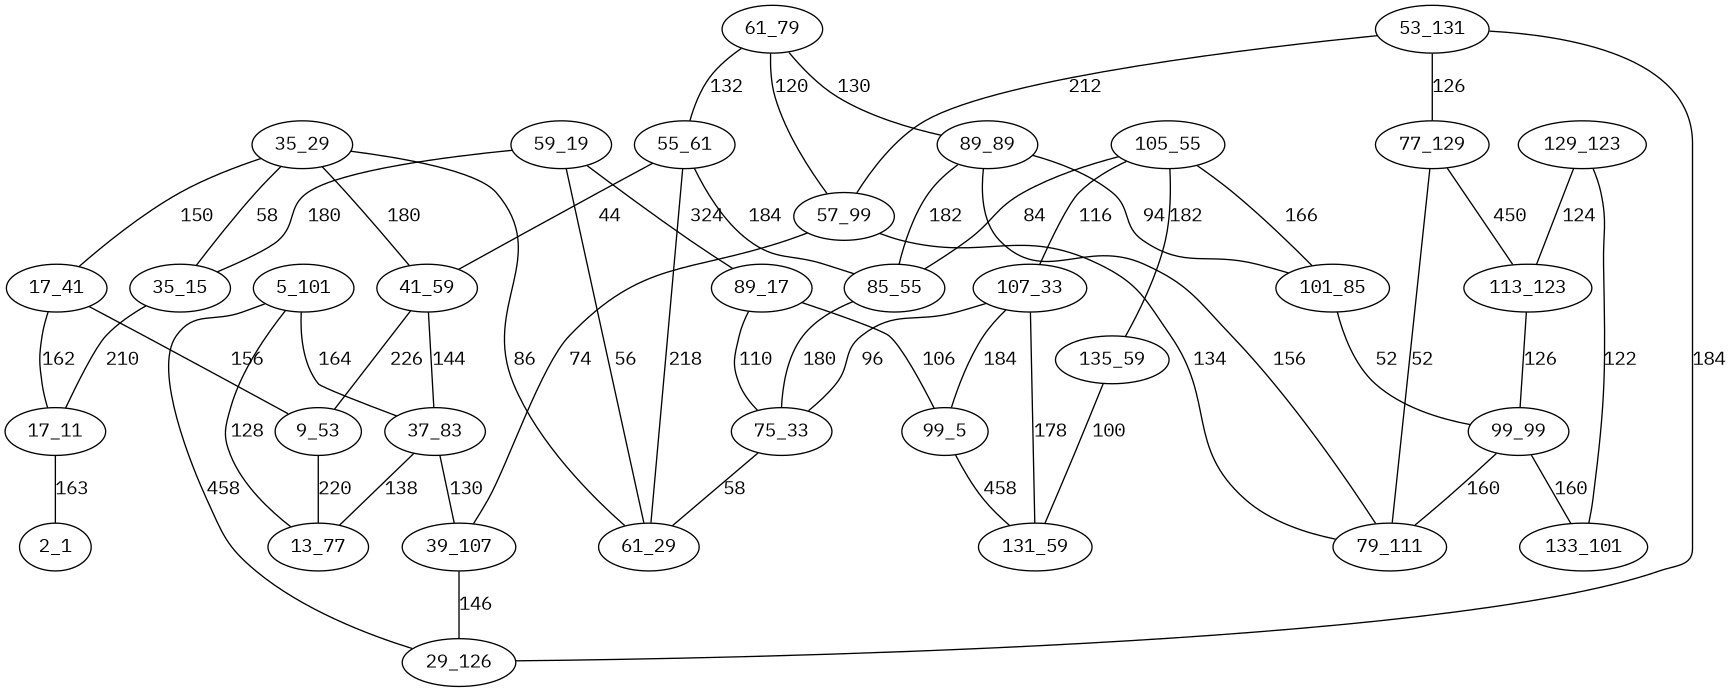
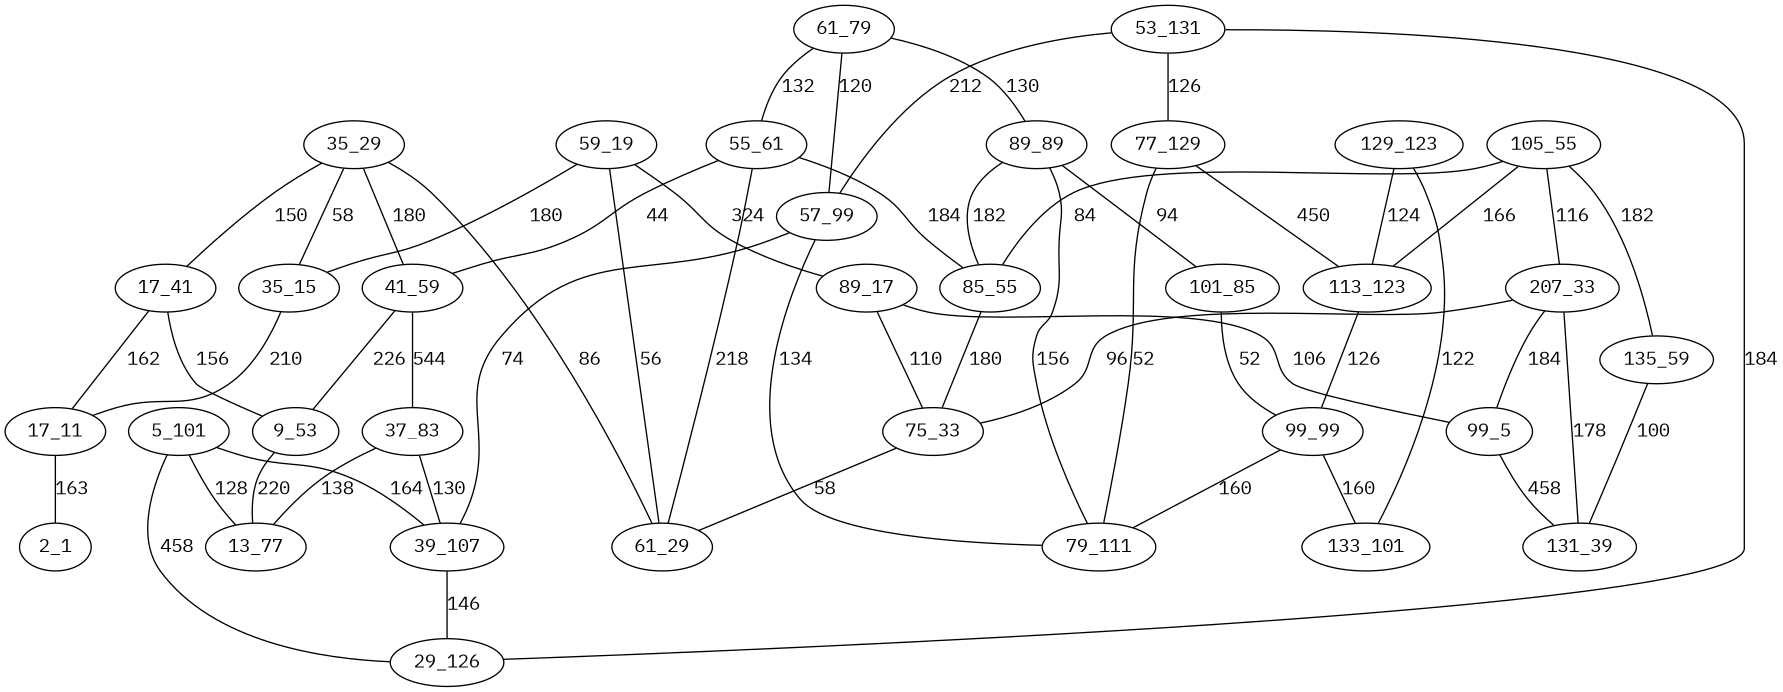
edge "105_55" -- "101_85": now "105_55" -- "113_123"
node "107_33": label "107_33" -> "207_33"
edge "41_59" -- "37_83": label "144" -> "544"
edge "5_101" -- "37_83": now "5_101" -- "39_107"
node "131_59": label "131_59" -> "131_39"
